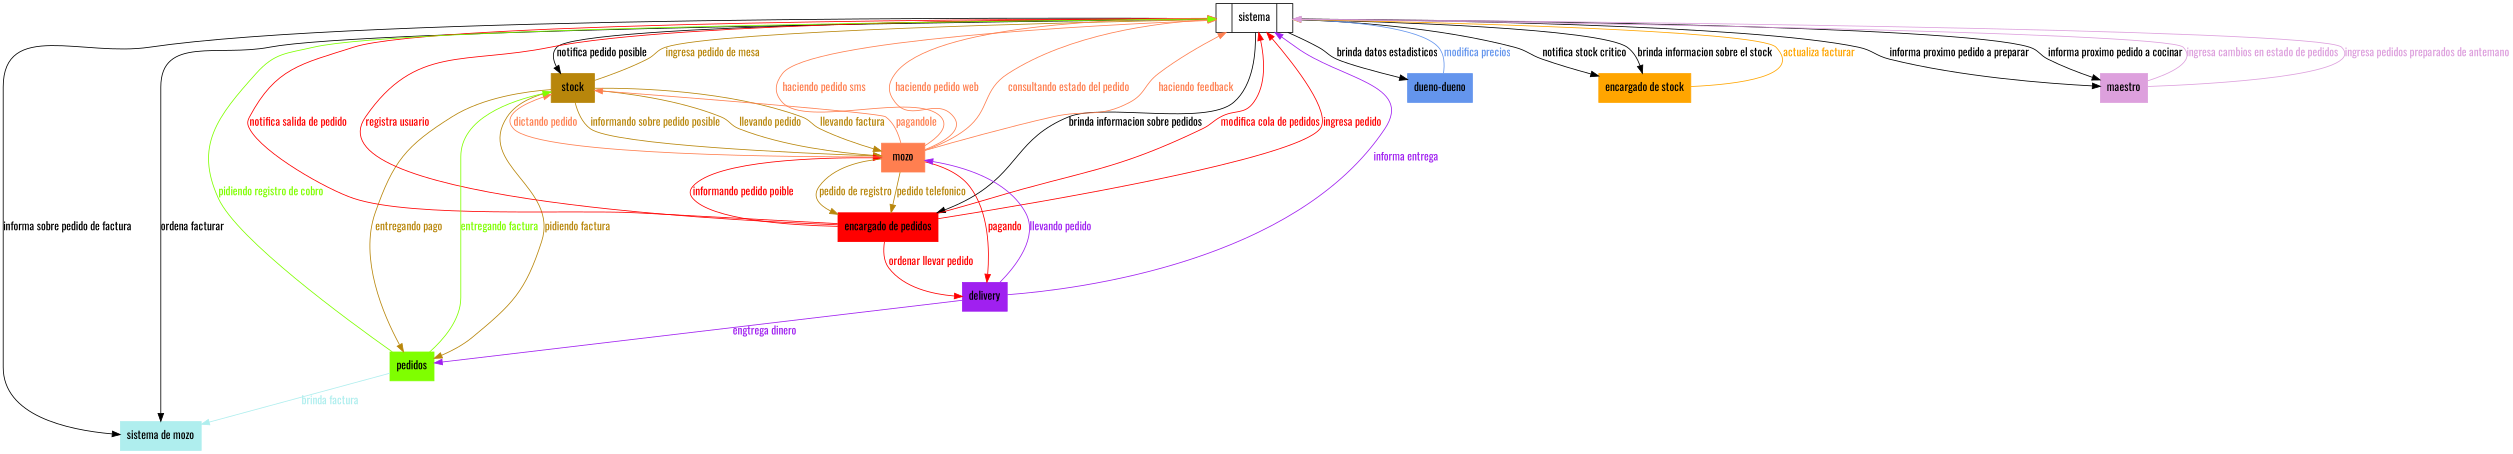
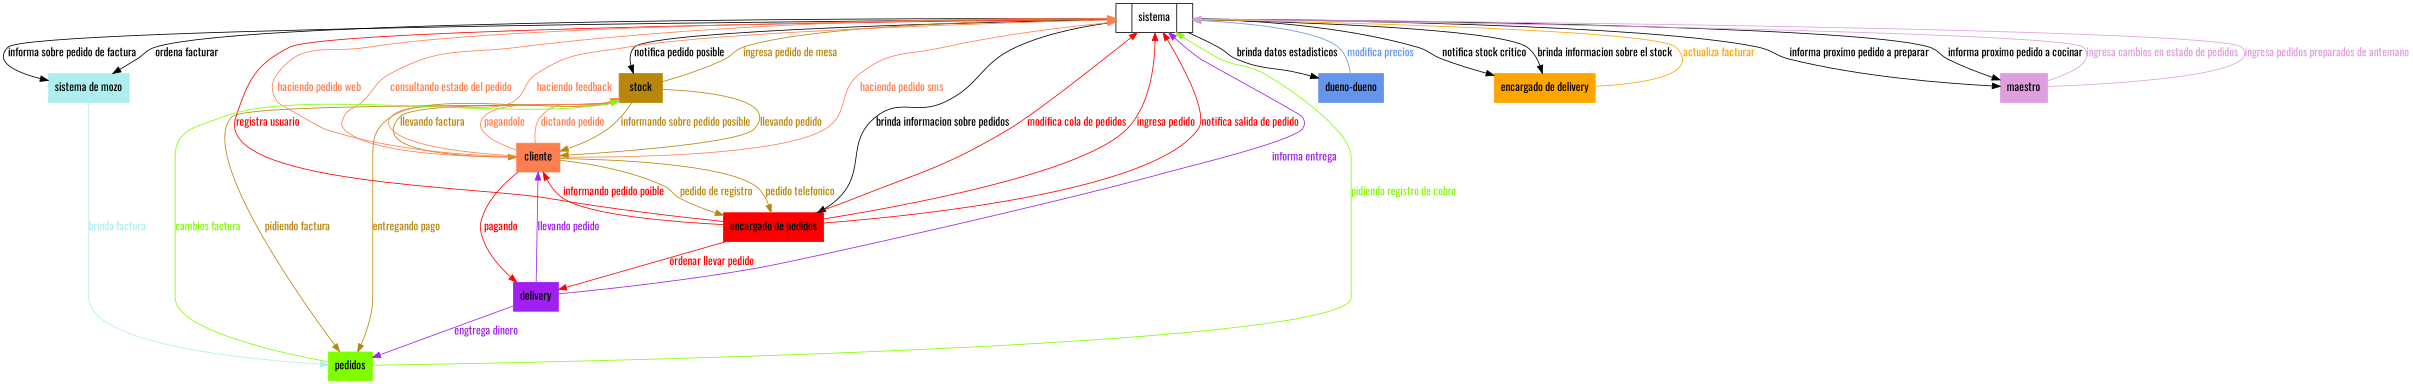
node "encargado de stock": label "encargado de stock" -> "encargado de delivery"
node "mozo": label "mozo" -> "cliente"
edge "pedidos" -> "stock": label "entregando factura" -> "cambios factura"
edge "pedidos" -> "sistema de mozo": reversed
